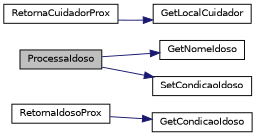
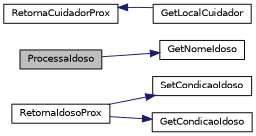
edge "RetornaCuidadorProx" -> "GetLocalCuidador": reversed
edge "ProcessaIdoso" -> "SetCondicaoIdoso": now "RetornaIdosoProx" -> "SetCondicaoIdoso"
